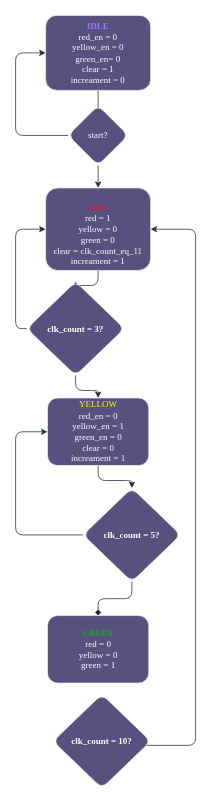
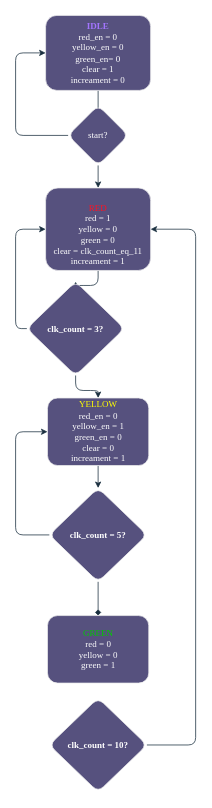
node "clk_count = 5?": moved (132, 535) -> (98, 535)
node "clk_count = 10?": moved (102, 741) -> (98, 745)
